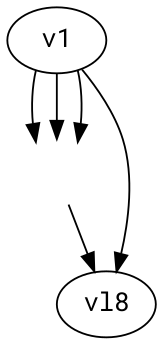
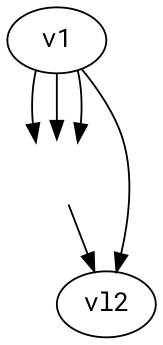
node "vl8": label "vl8" -> "vl2"
